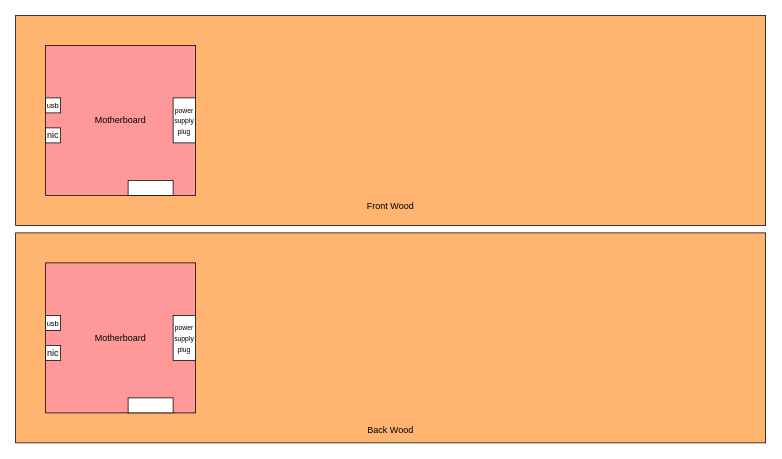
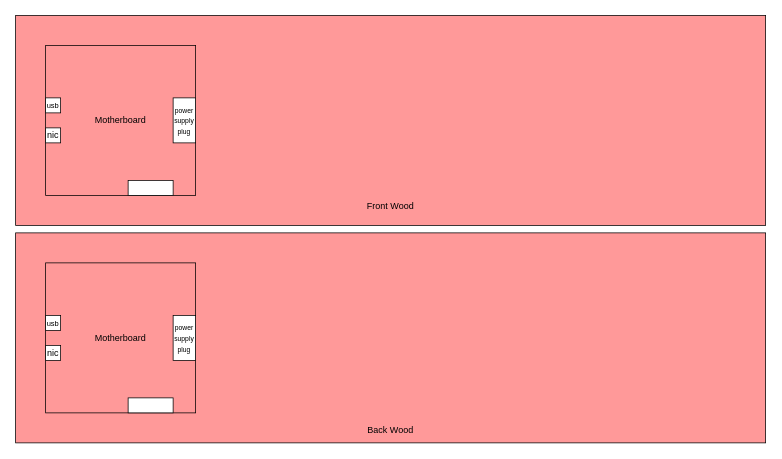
node "Front Wood": fillcolor #ffb570 -> #ff9999
node "Back Wood": fillcolor #ffb570 -> #ff9999
